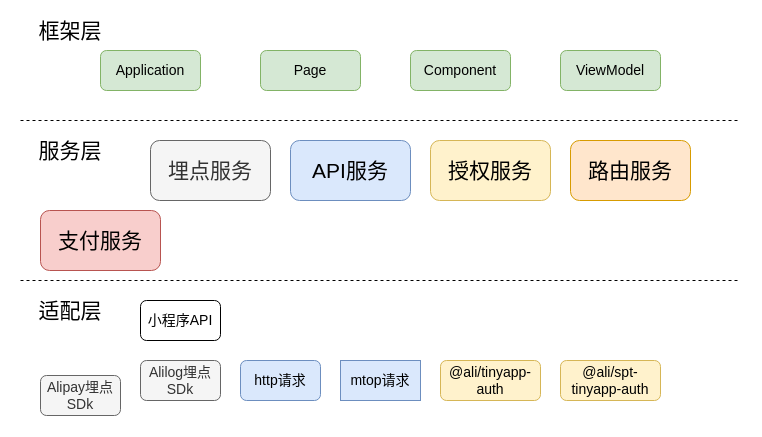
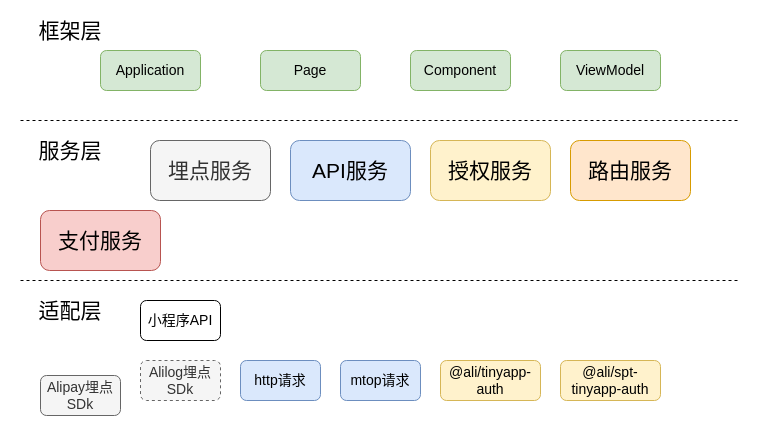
node "Alilog埋点SDk": style solid -> dashed
node "mtop请求": shape rectangle -> rounded rectangle
